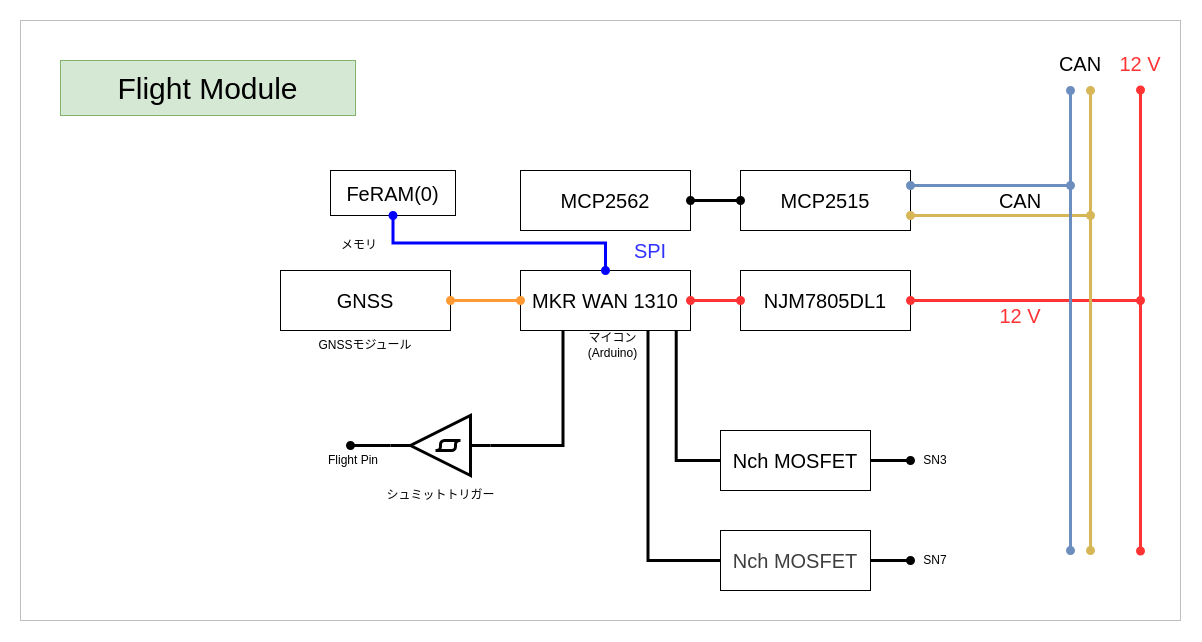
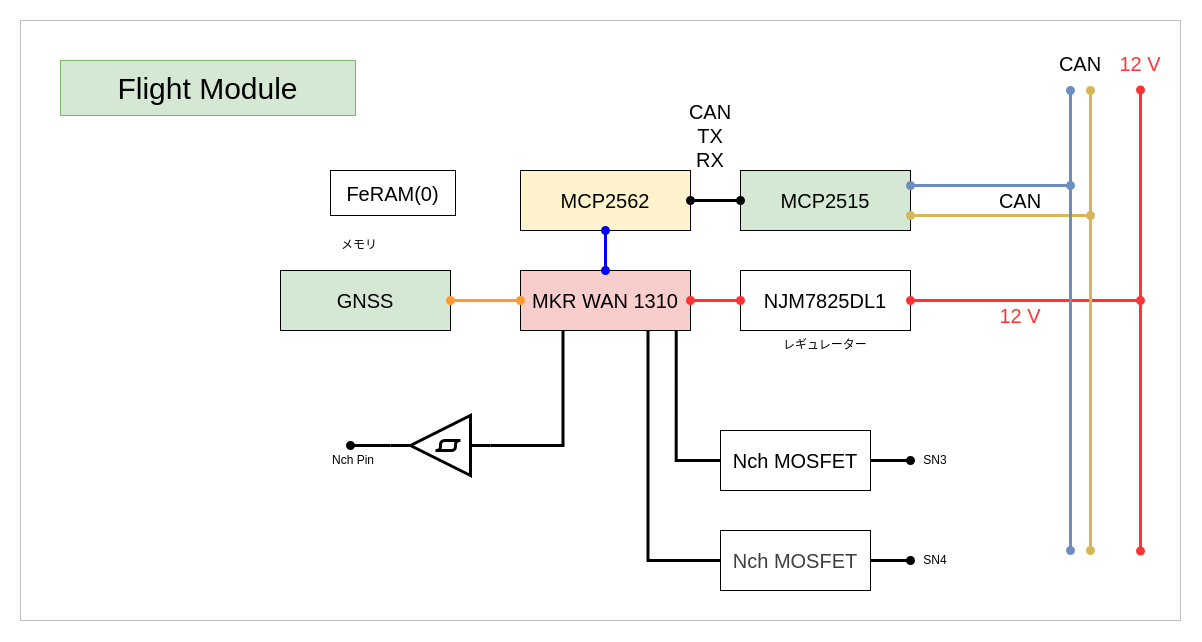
node "CAN TX RX": added
node "MCP2562": fillcolor #ffffff -> #fff2cc
node "MCP2515": fillcolor #ffffff -> #d5e8d4
edge "MCP2562" -- "MKR WAN 1310": added
edge "FeRAM(0)" -- "MKR WAN 1310": removed
node "SPI": removed
node "GNSS": fillcolor #ffffff -> #d5e8d4
node "MKR WAN 1310": fillcolor #ffffff -> #f8cecc
node "NJM7805DL1": label "NJM7805DL1" -> "NJM7825DL1"
node "GNSSモジュール": removed
node "マイコン (Arduino)": removed
node "レギュレーター": added
node "Flight Pin": label "Flight Pin" -> "Nch Pin"
node "シュミットトリガー": removed
node "SN7": label "SN7" -> "SN4"
